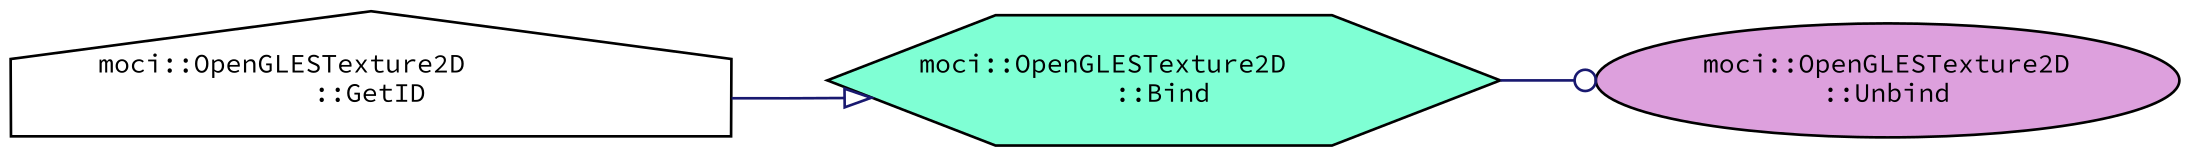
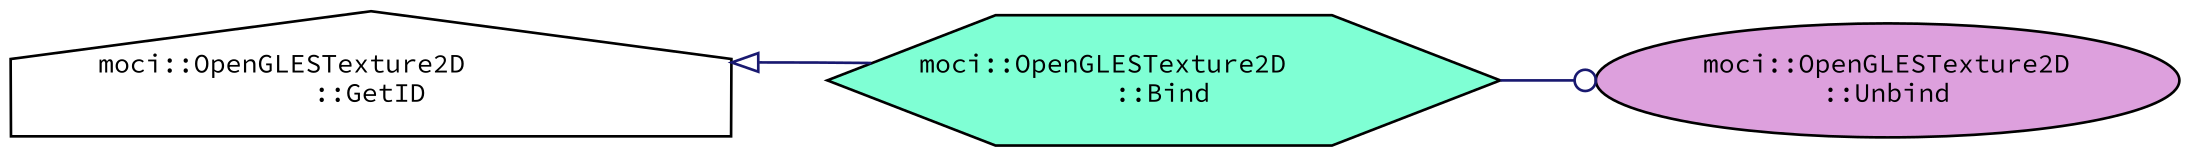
edge "moci::OpenGLESTexture2D ::GetID" -> "moci::OpenGLESTexture2D ::Bind": reversed
